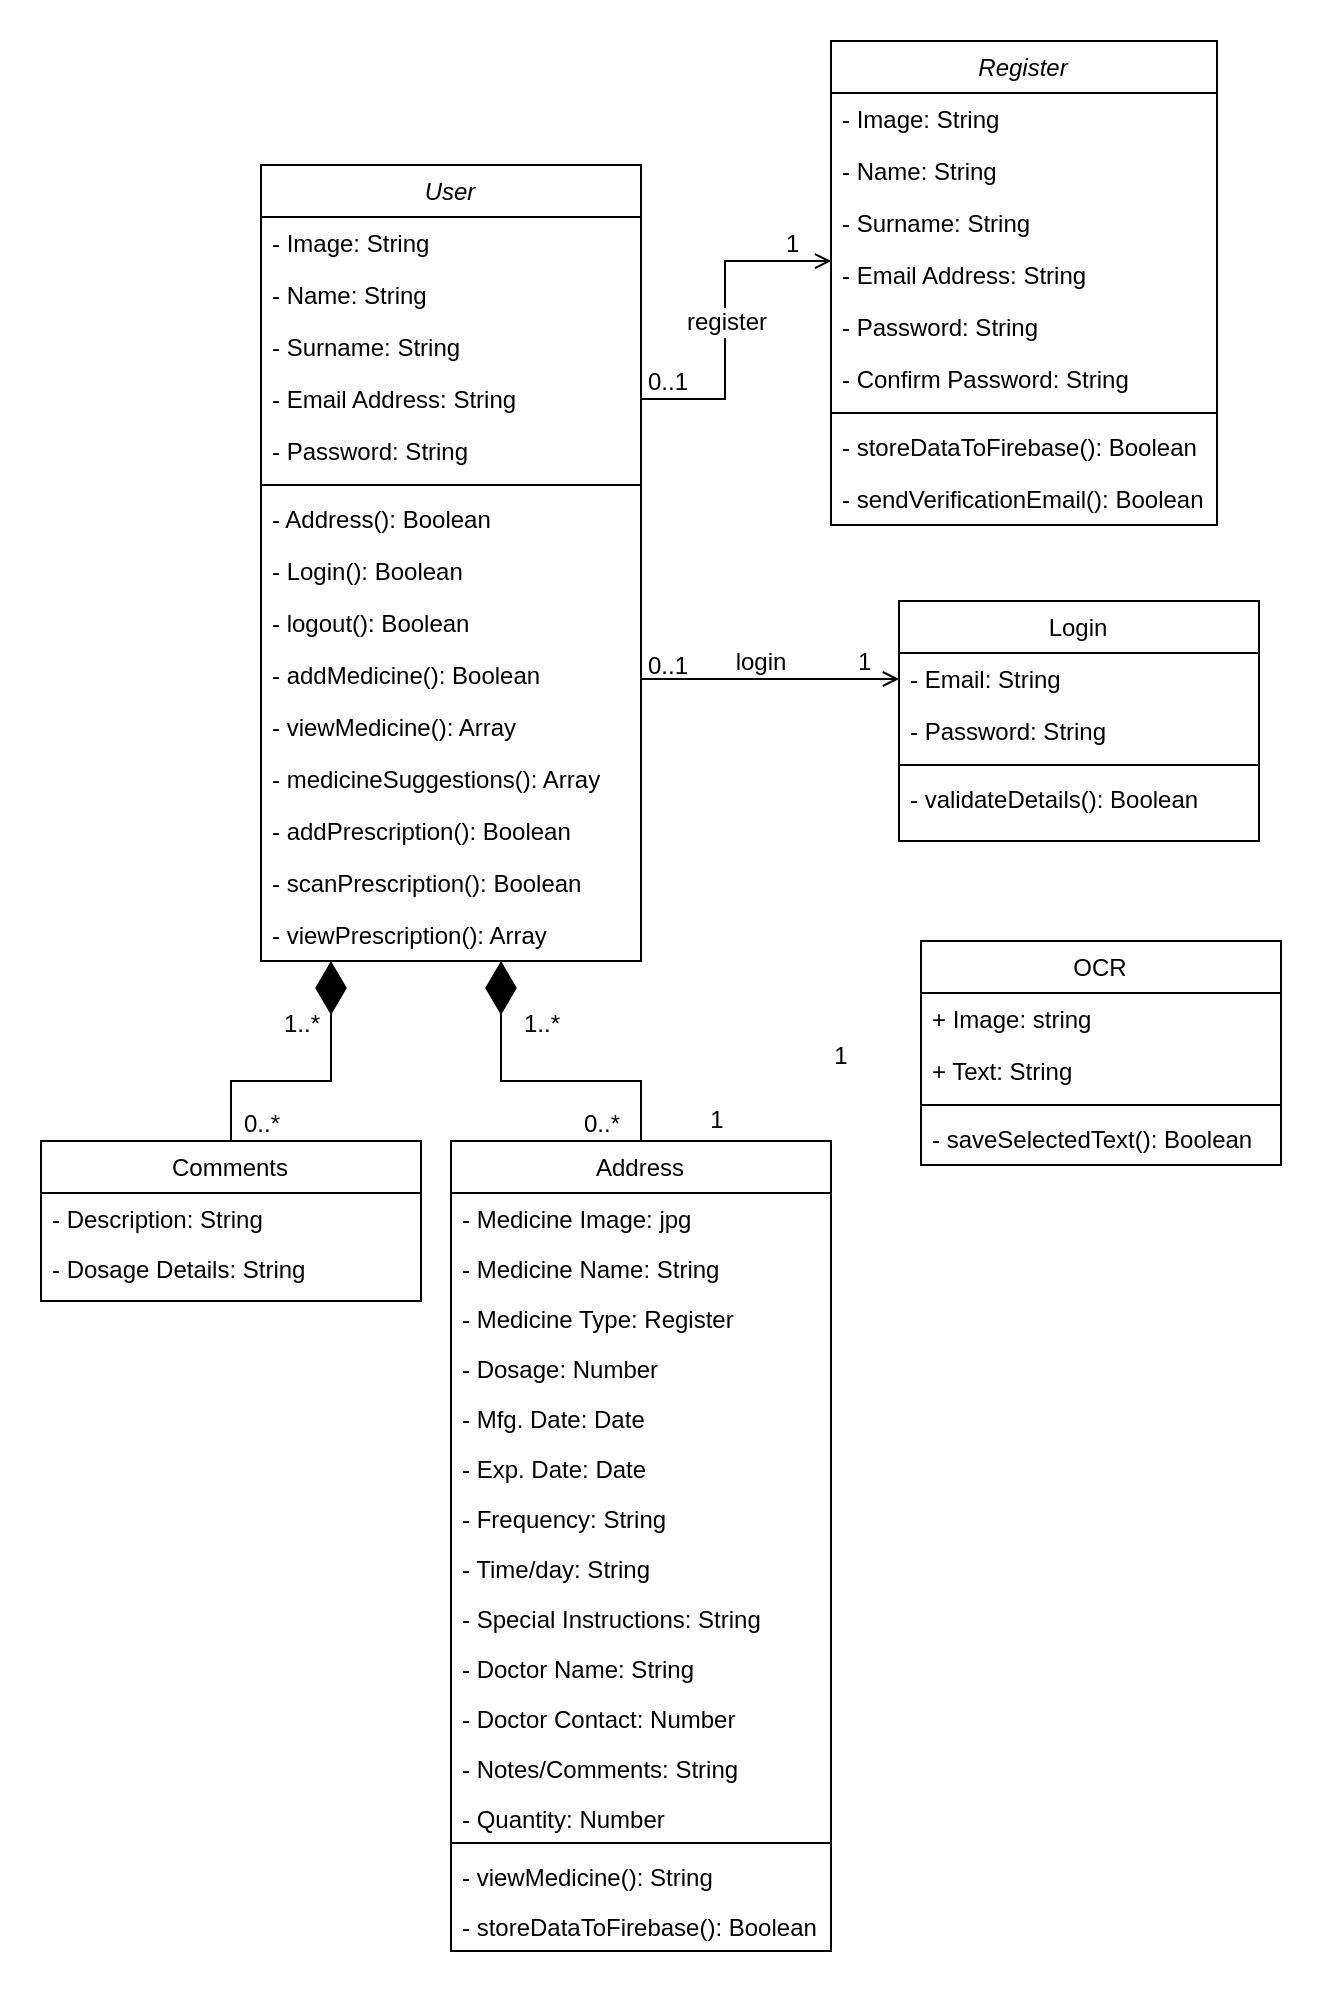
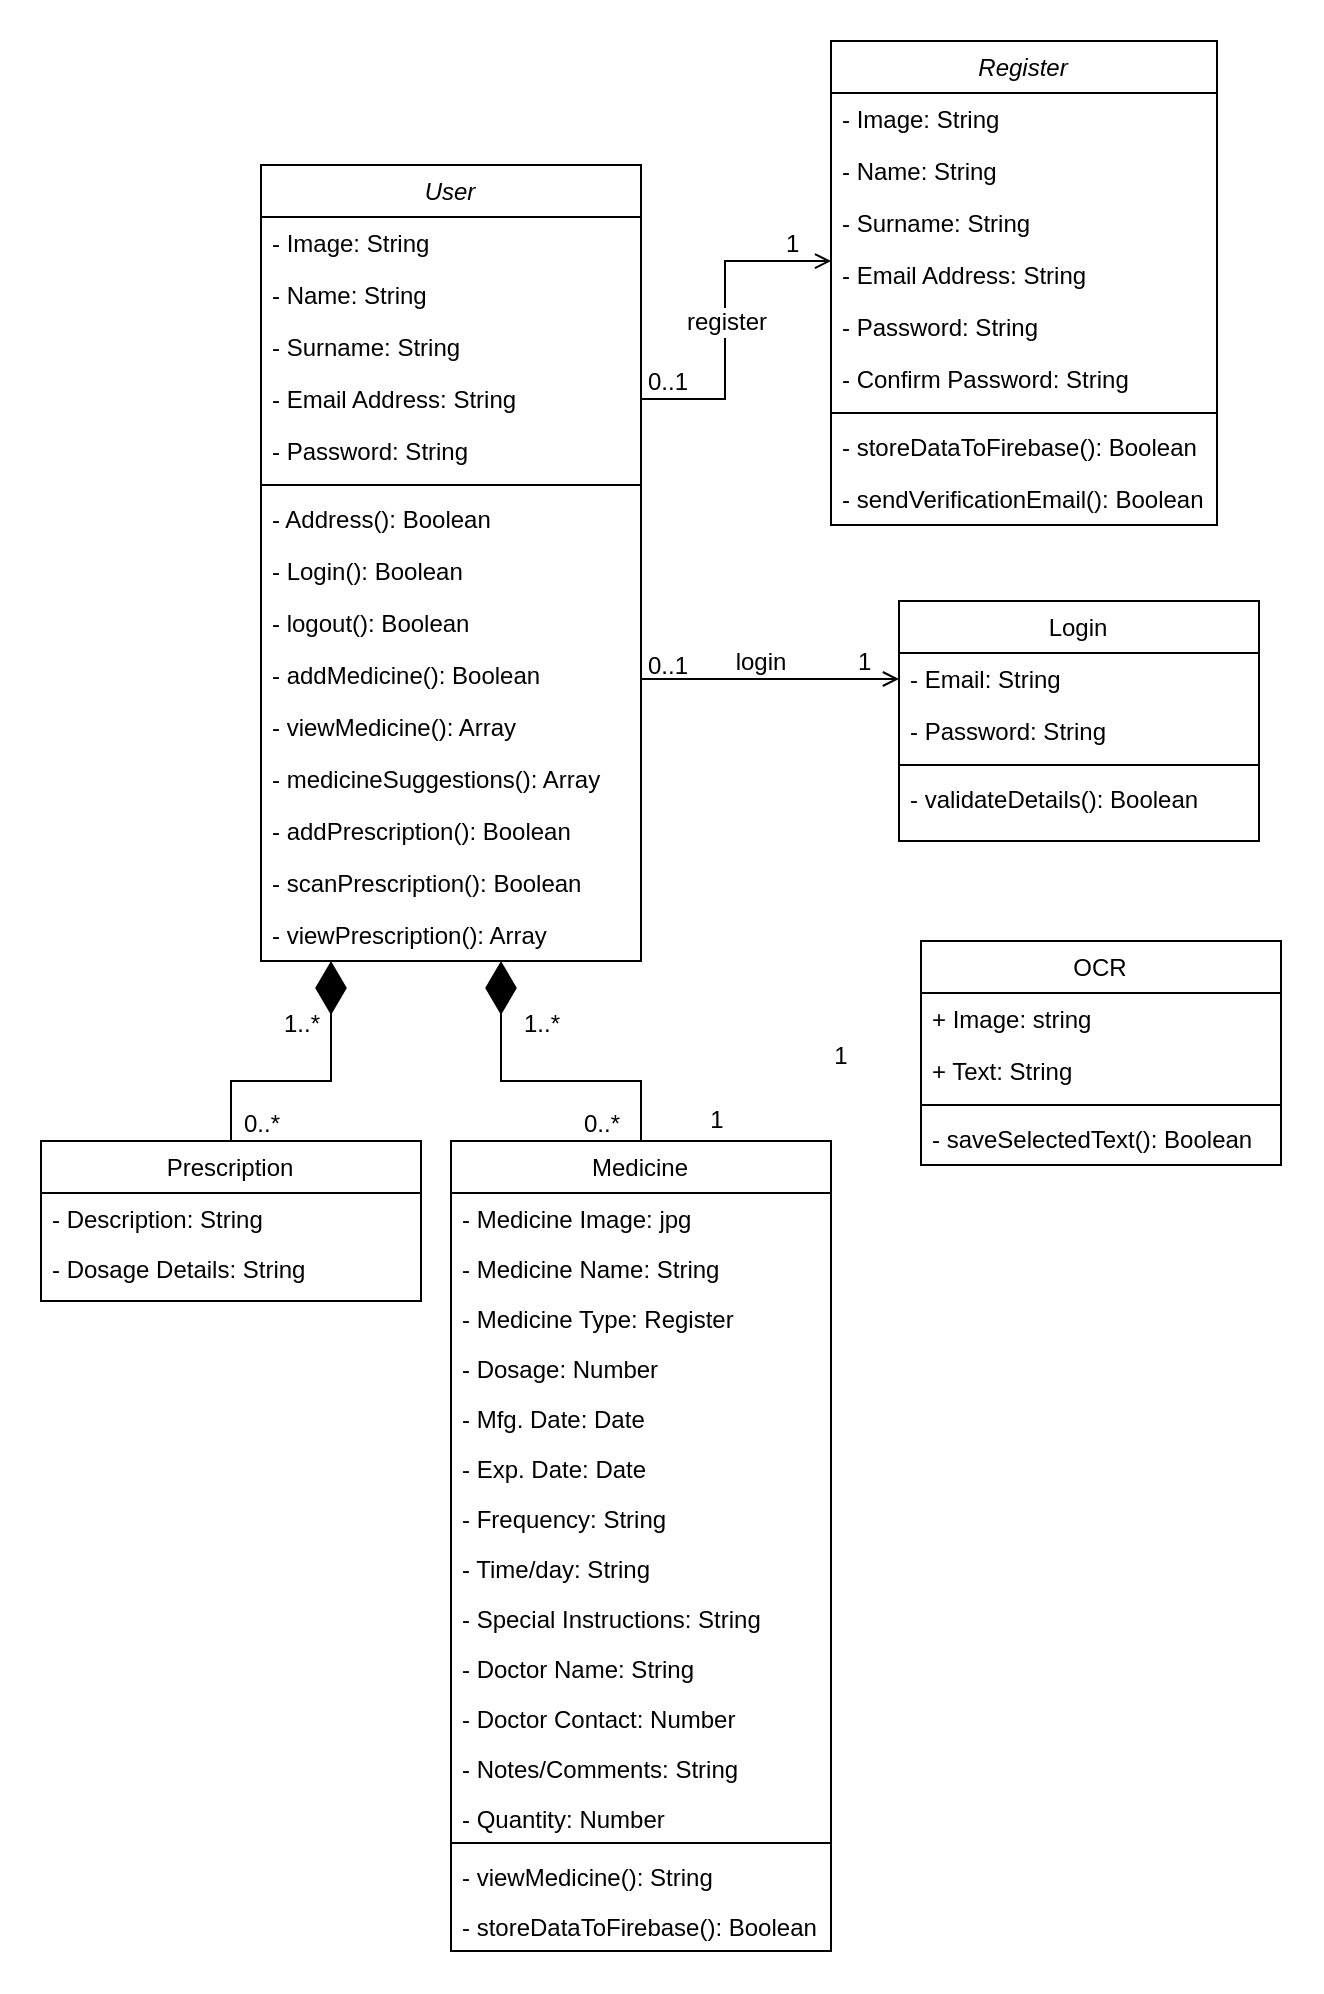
node "Comments": label "Comments" -> "Prescription"
node "Address": label "Address" -> "Medicine"
